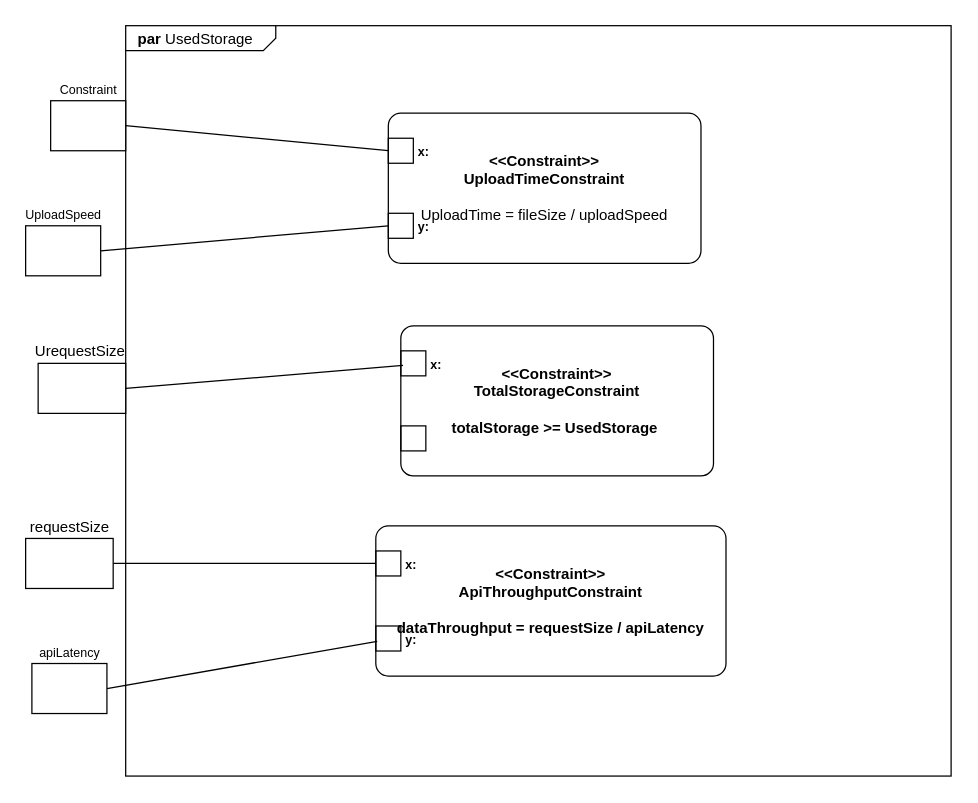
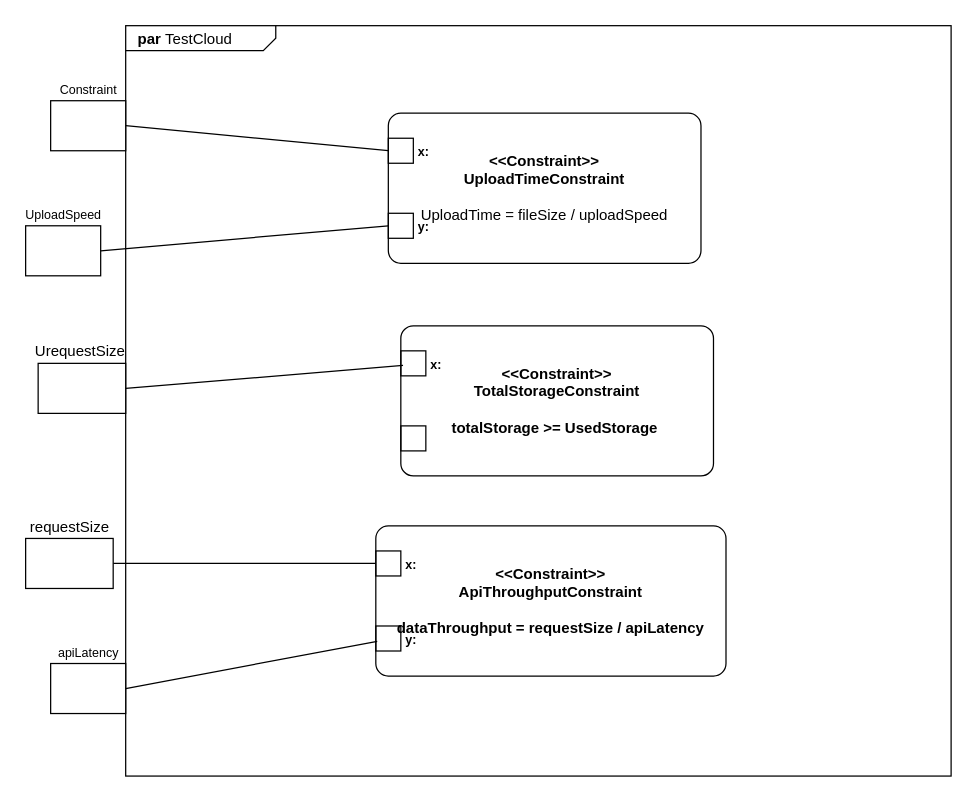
node "par UsedStorage": label "par UsedStorage" -> "par TestCloud"
node "apiLatency": moved (69, 688) -> (88, 688)
